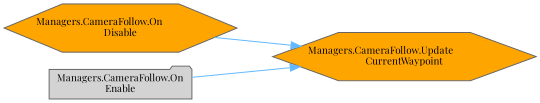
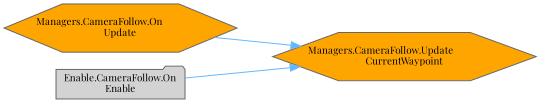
node "Managers.CameraFollow.On Disable": label "Managers.CameraFollow.On Disable" -> "Managers.CameraFollow.On Update"
node "Managers.CameraFollow.On Enable": label "Managers.CameraFollow.On Enable" -> "Enable.CameraFollow.On Enable"
